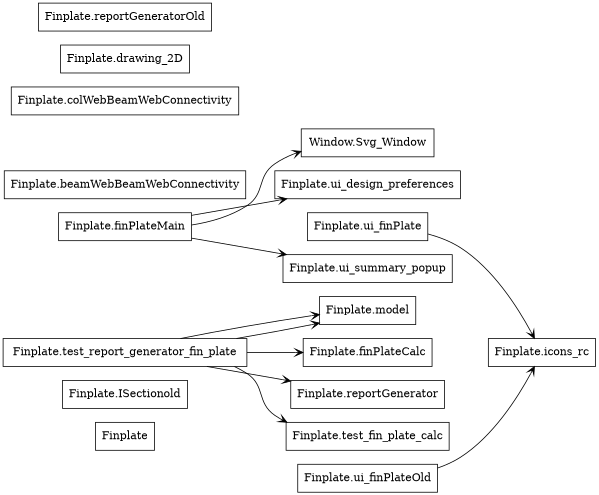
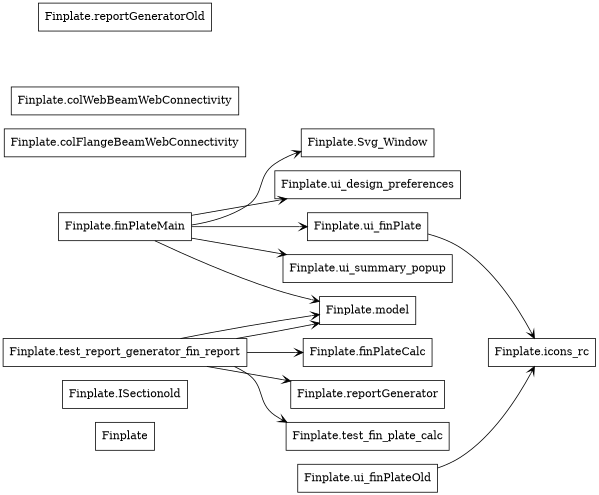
node "Finplate.drawing_2D": removed
node "Finplate.colFlangeBeamWebConnectivity": added
node "Window.Svg_Window": label "Window.Svg_Window" -> "Finplate.Svg_Window"
node "Finplate.beamWebBeamWebConnectivity": removed
edge "Finplate.finPlateMain" -> "Finplate.ui_finPlate": added
edge "Finplate.finPlateMain" -> "Finplate.model": added
node "Finplate.test_report_generator_fin_plate": label "Finplate.test_report_generator_fin_plate" -> "Finplate.test_report_generator_fin_report"
